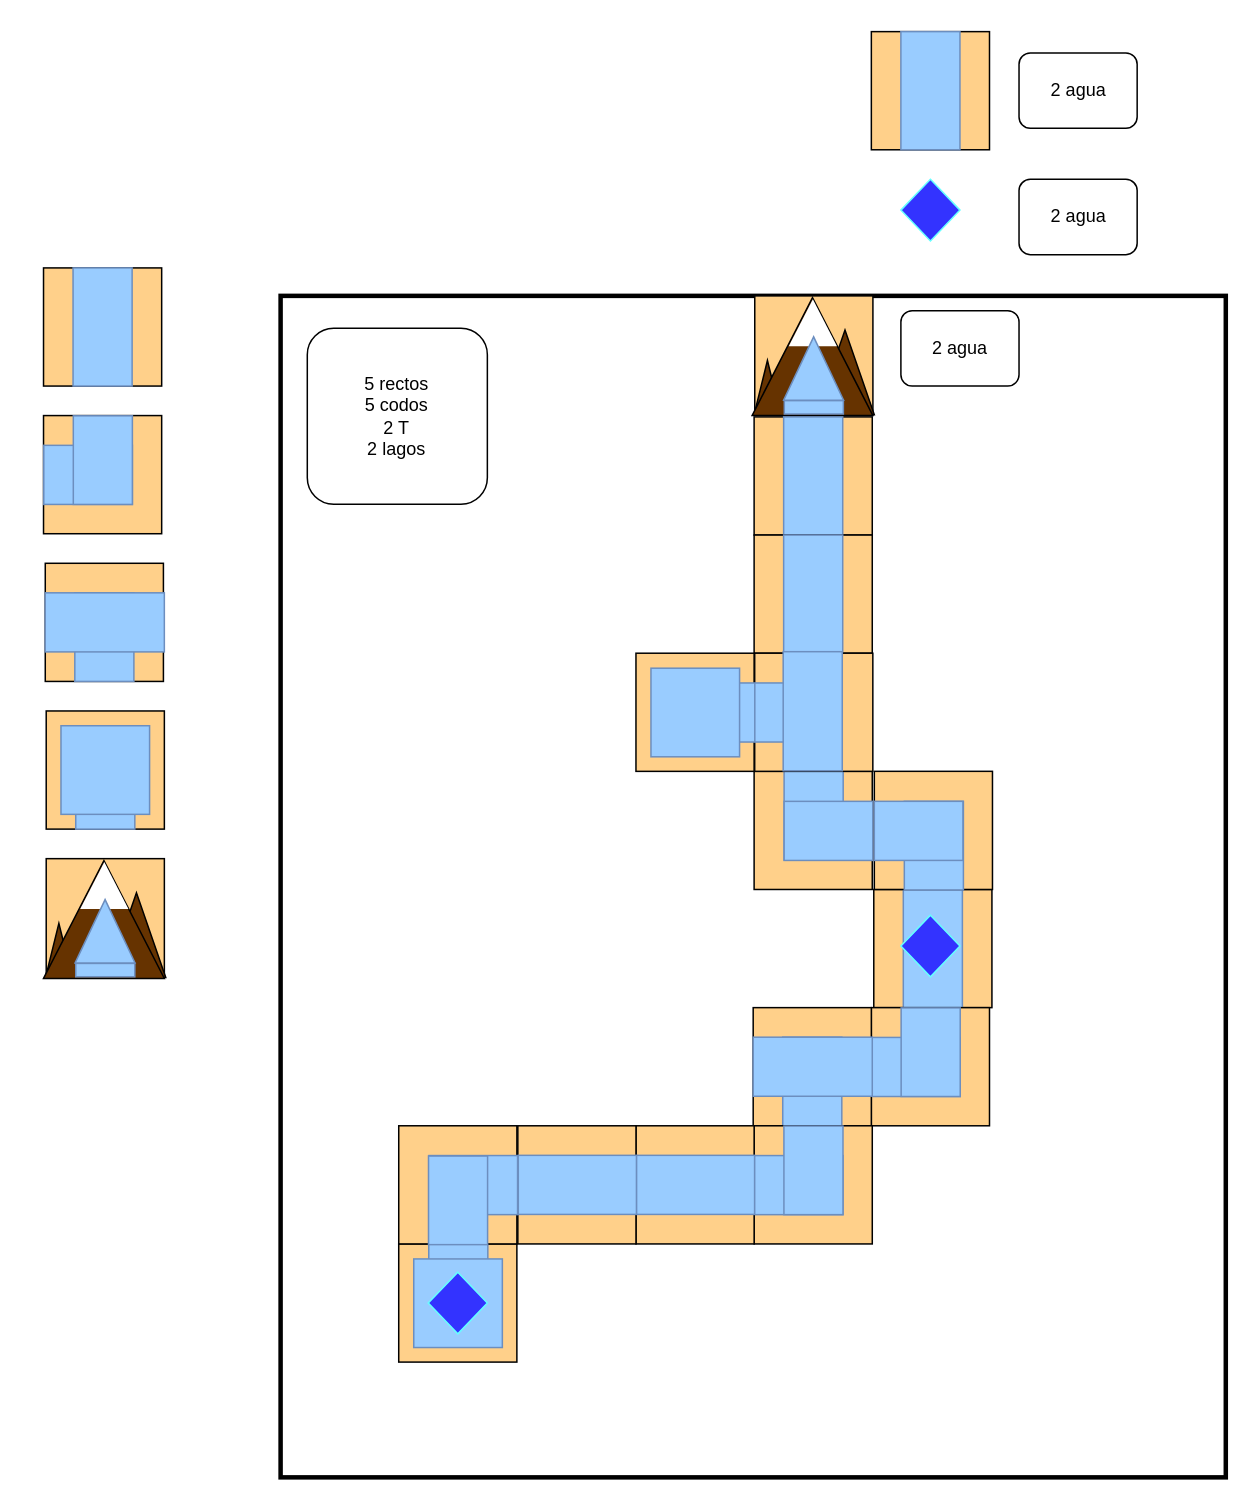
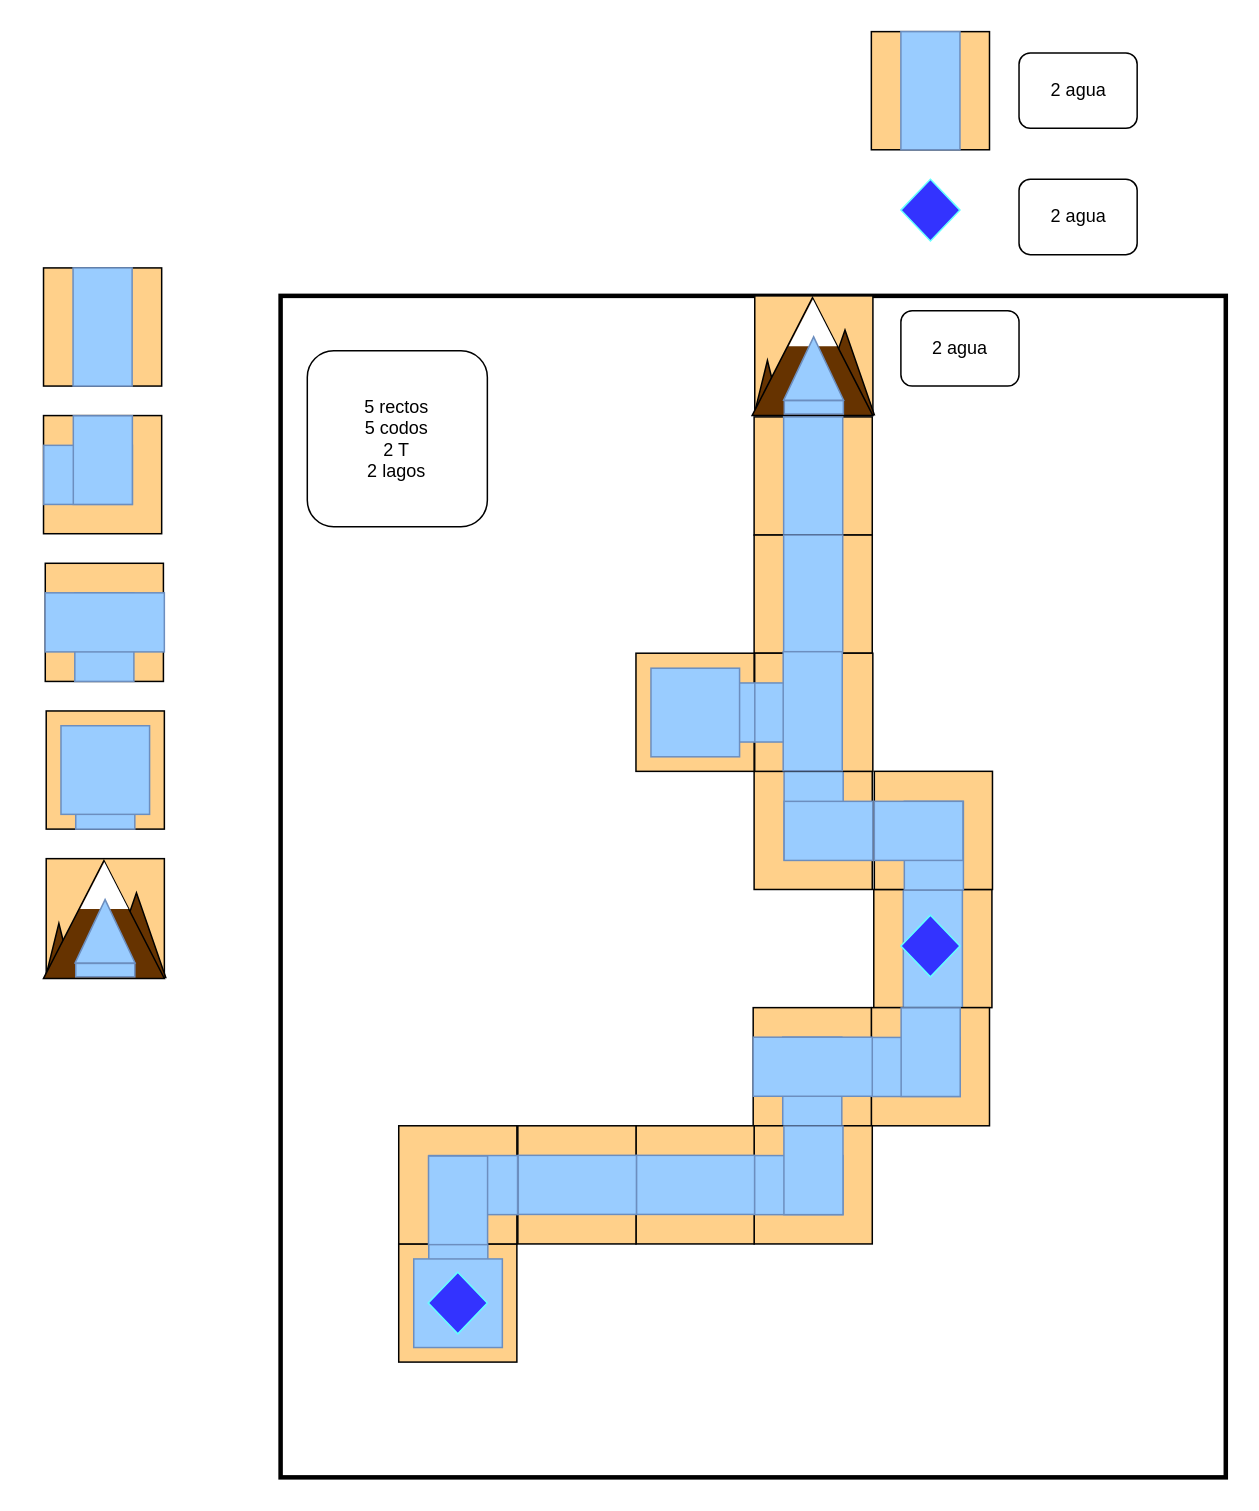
node "5 rectos 5 codos 2 T 2 lagos": moved (397, 416) -> (397, 439)
